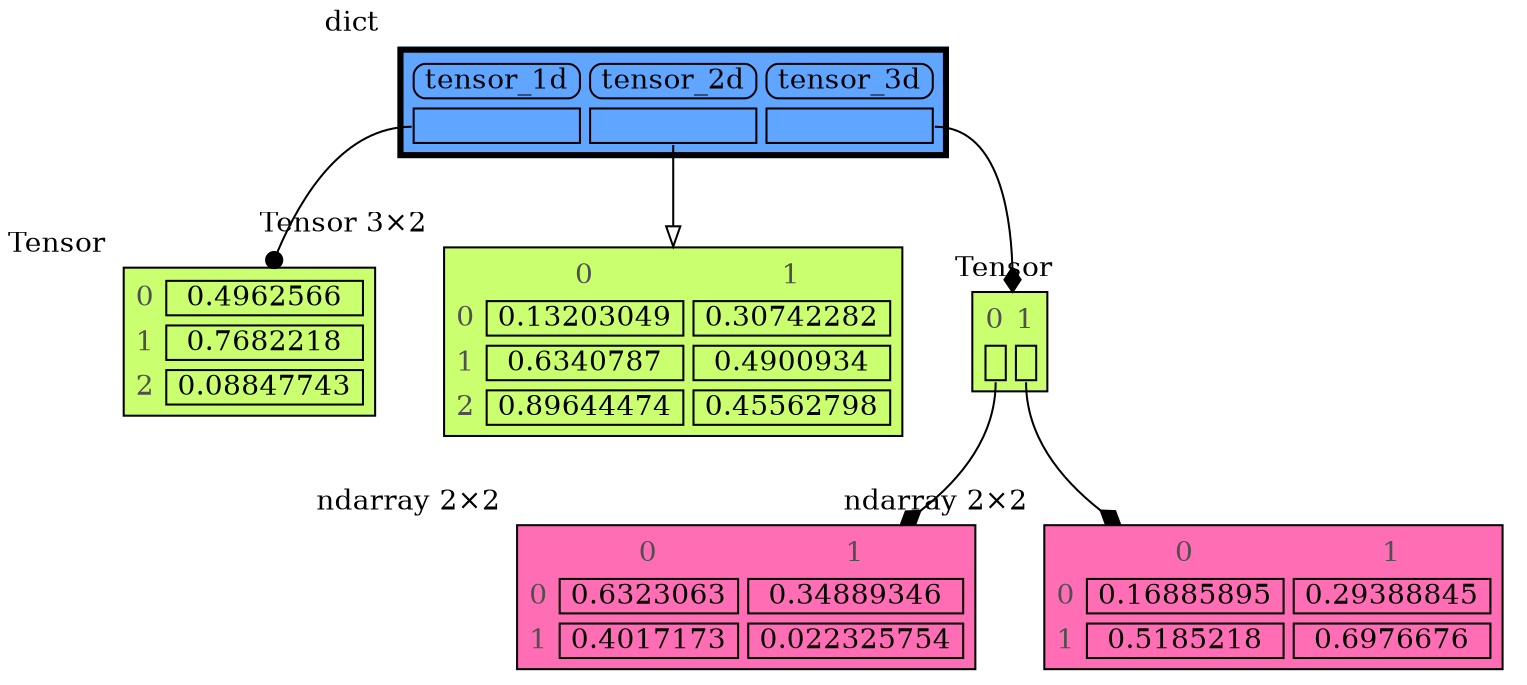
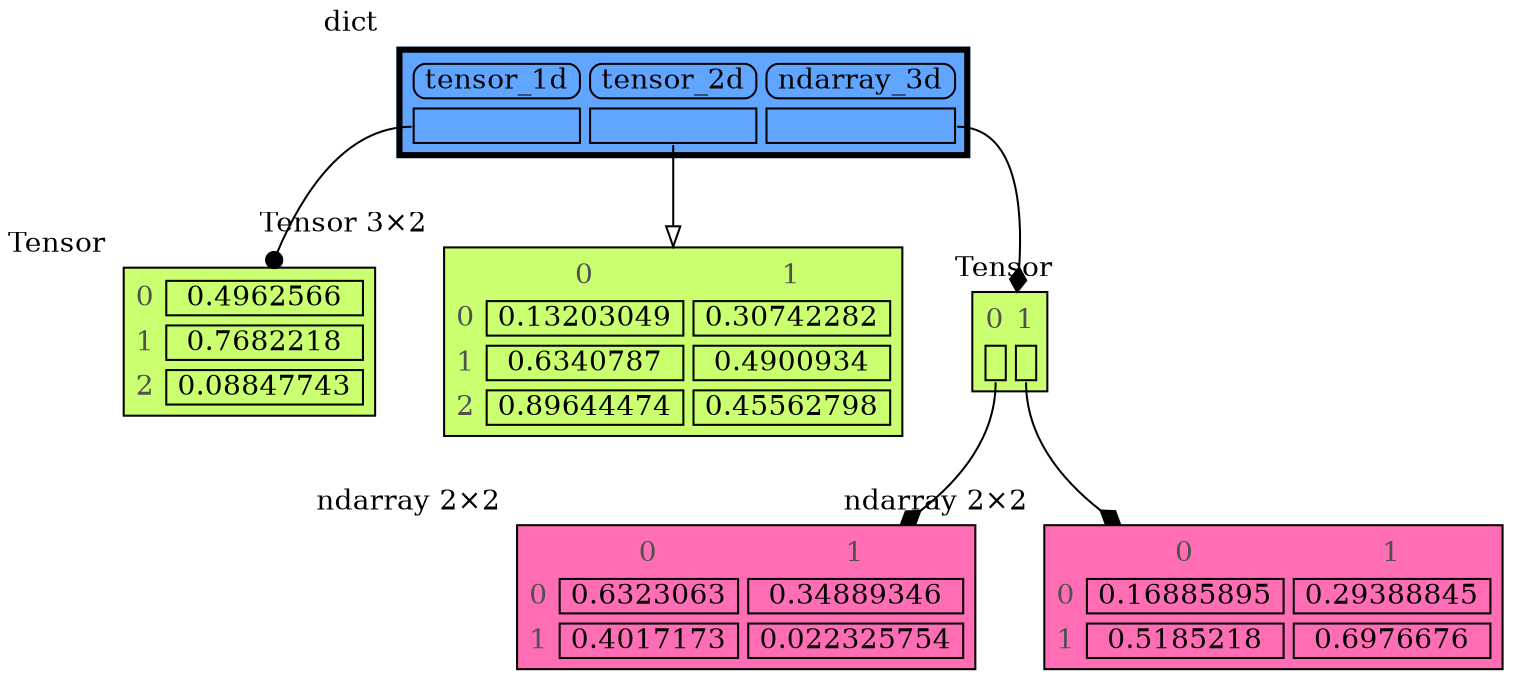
node "tensor_1d": text "tensor_3d" -> "ndarray_3d"
